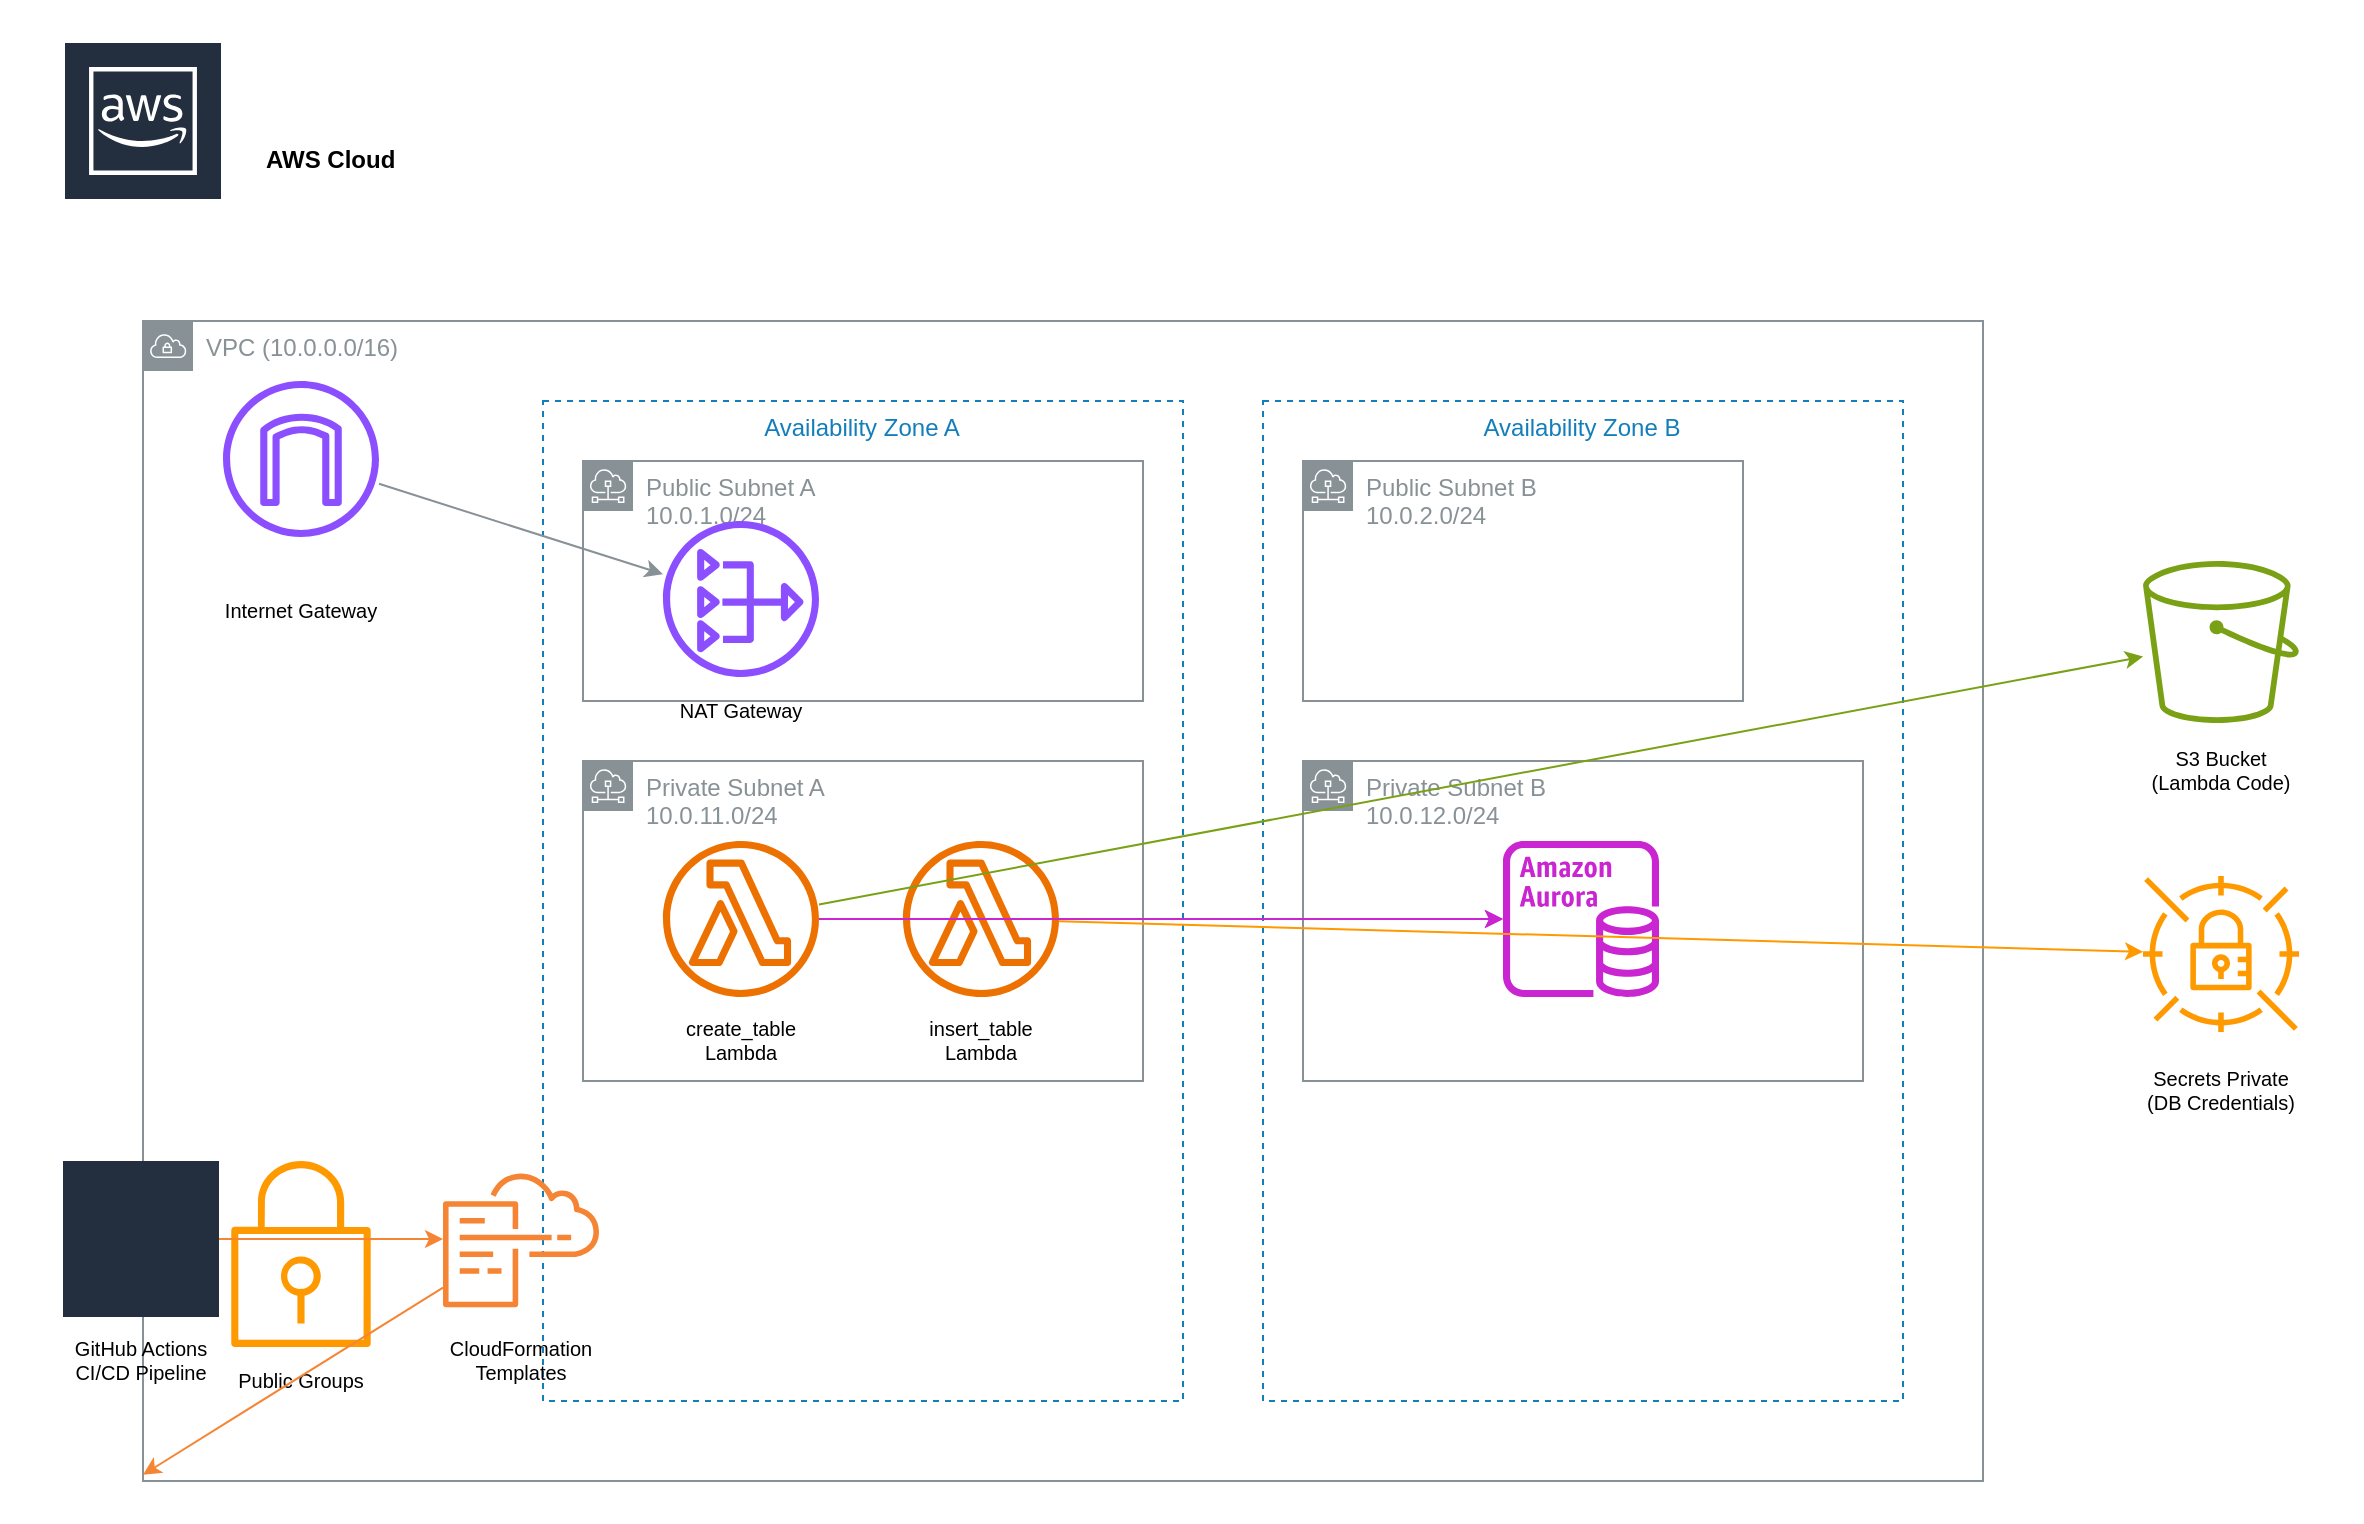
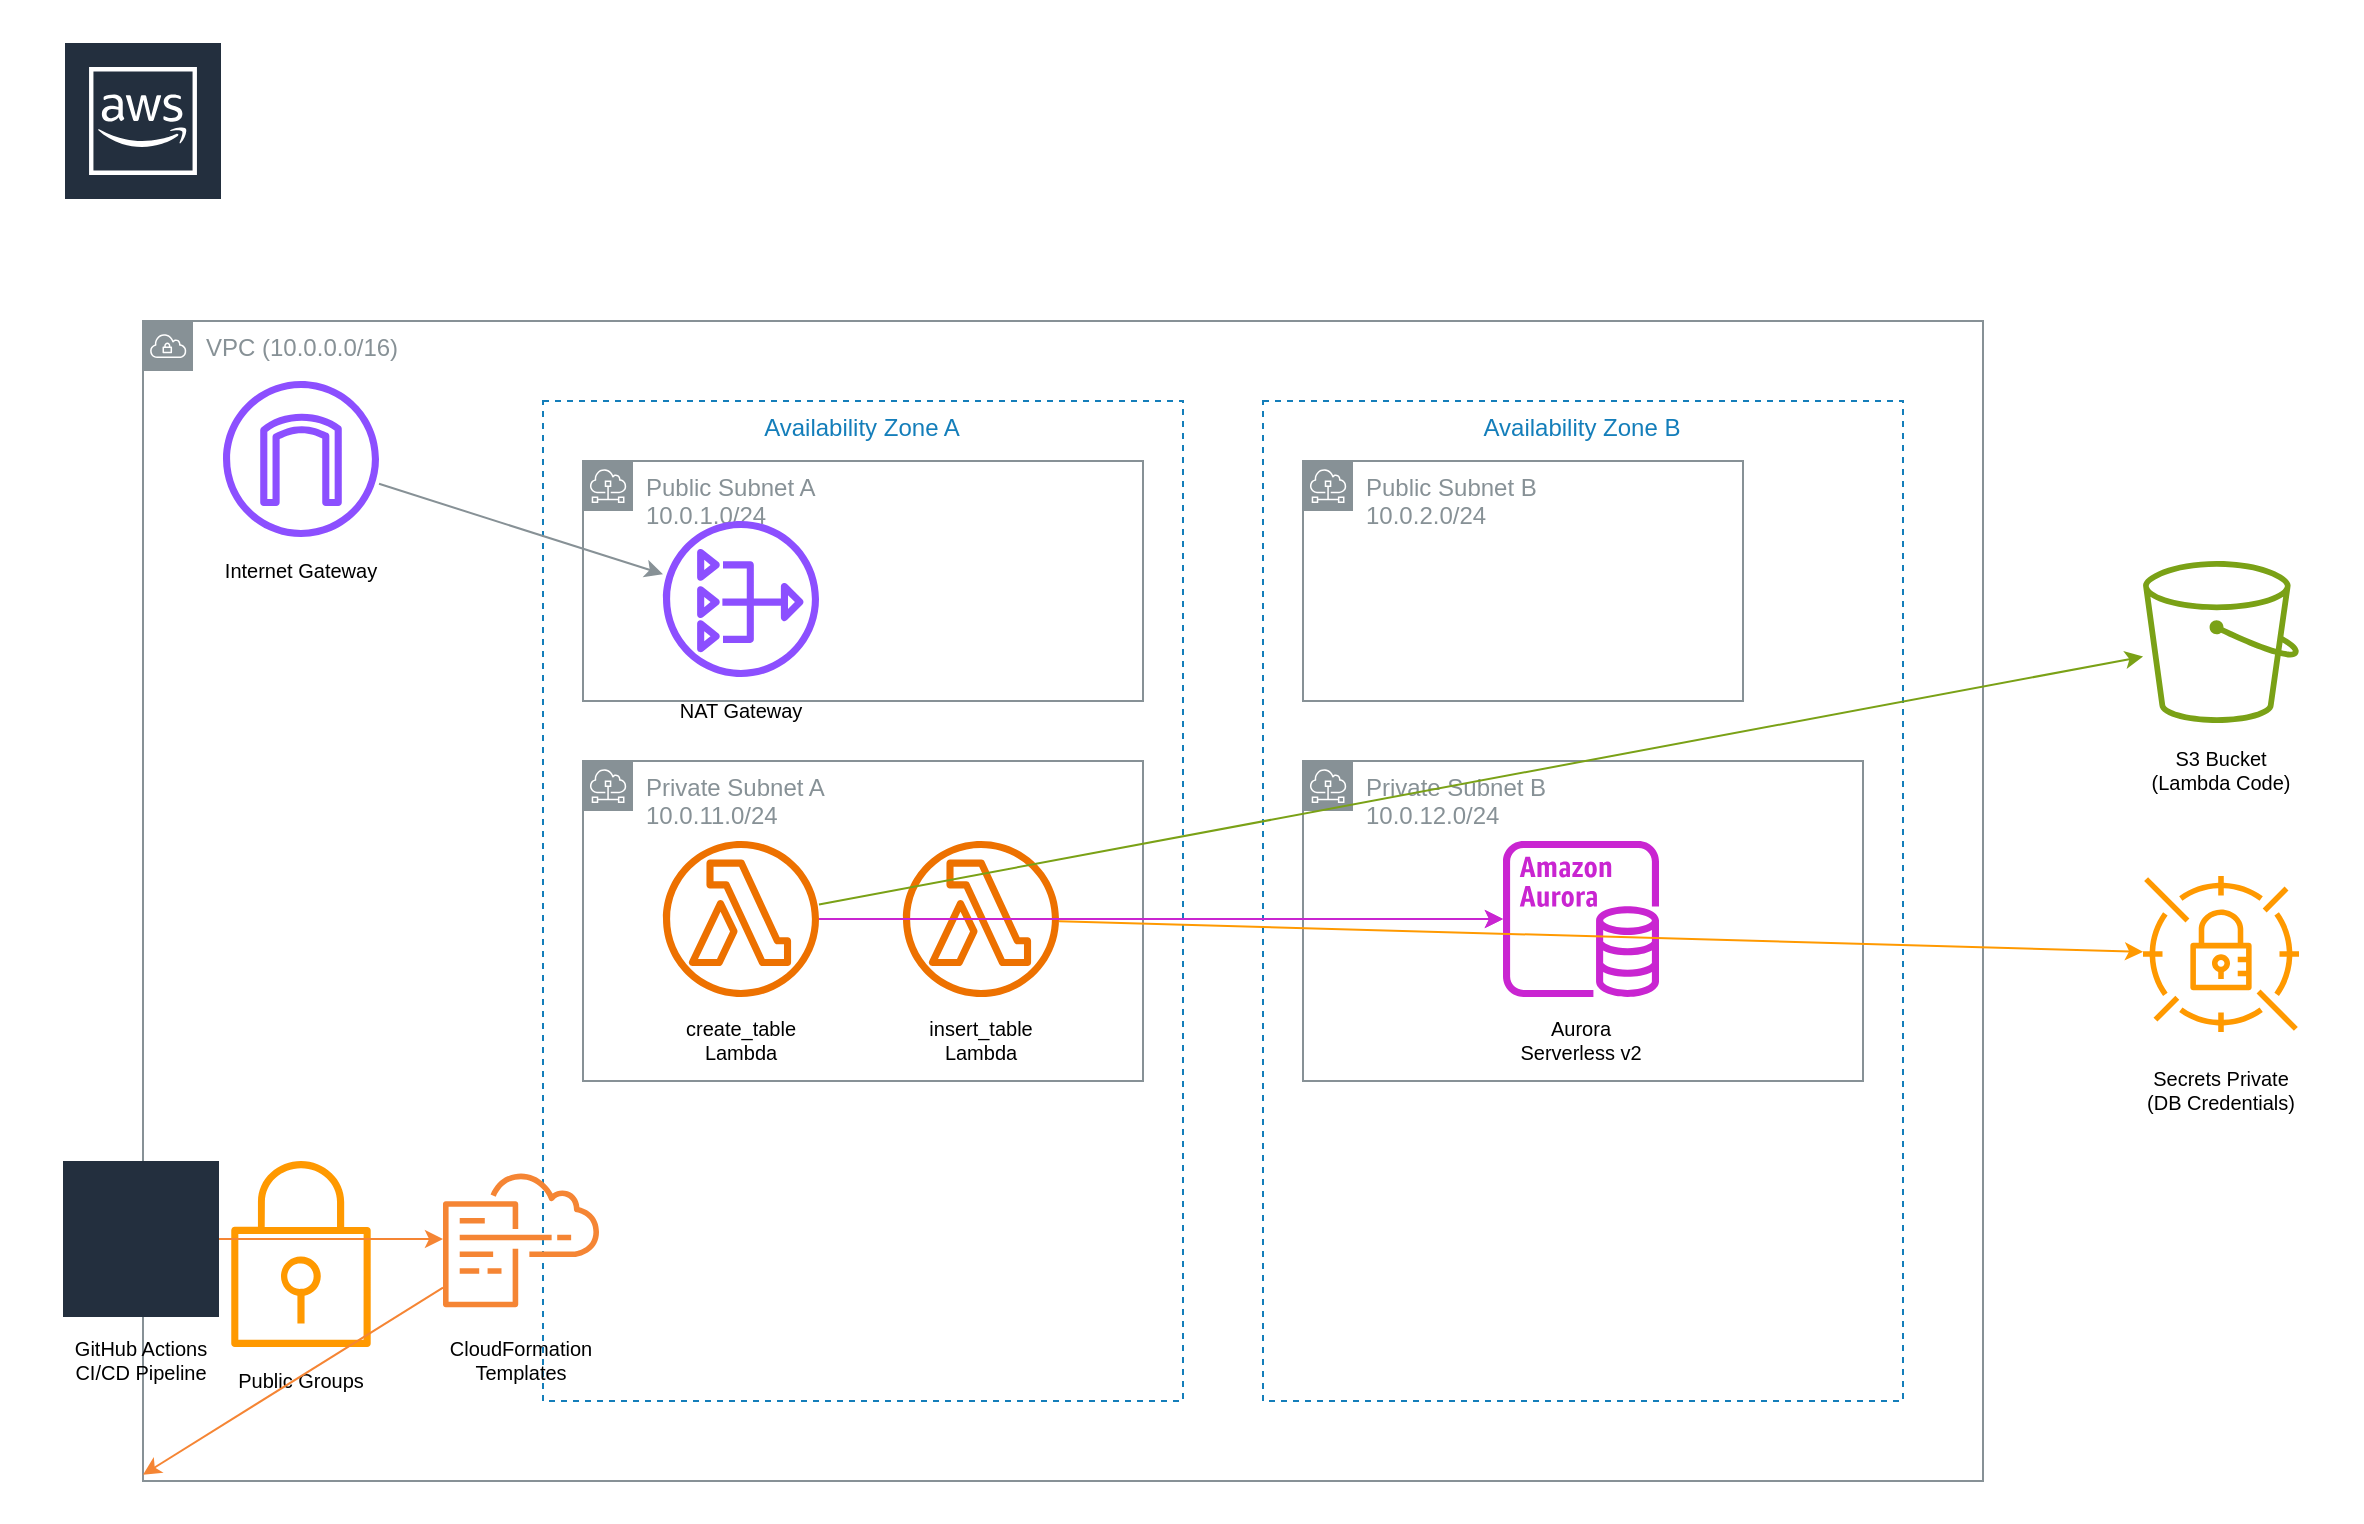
node "AWS Cloud": removed
node "Internet Gateway": moved (301, 611) -> (301, 571)
node "Aurora Serverless v2": added
